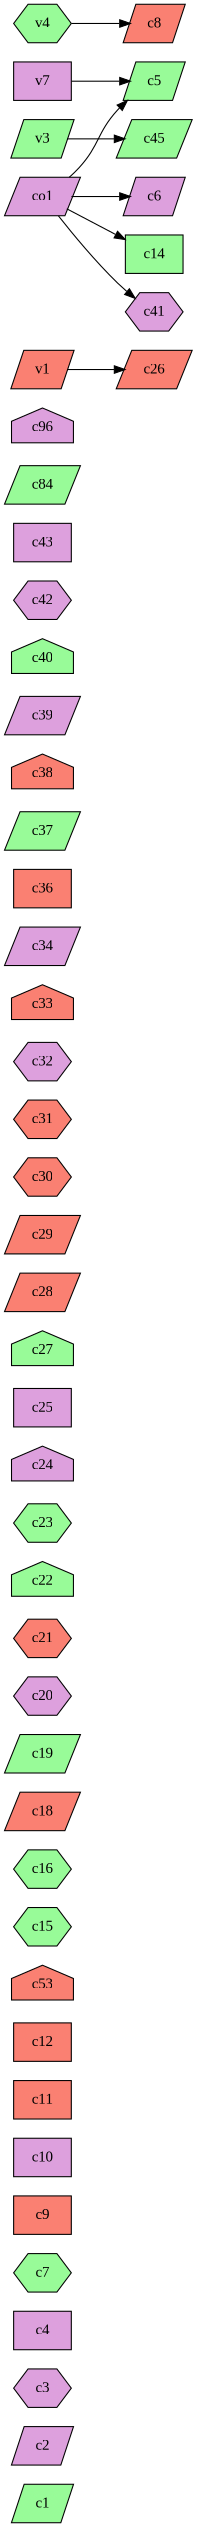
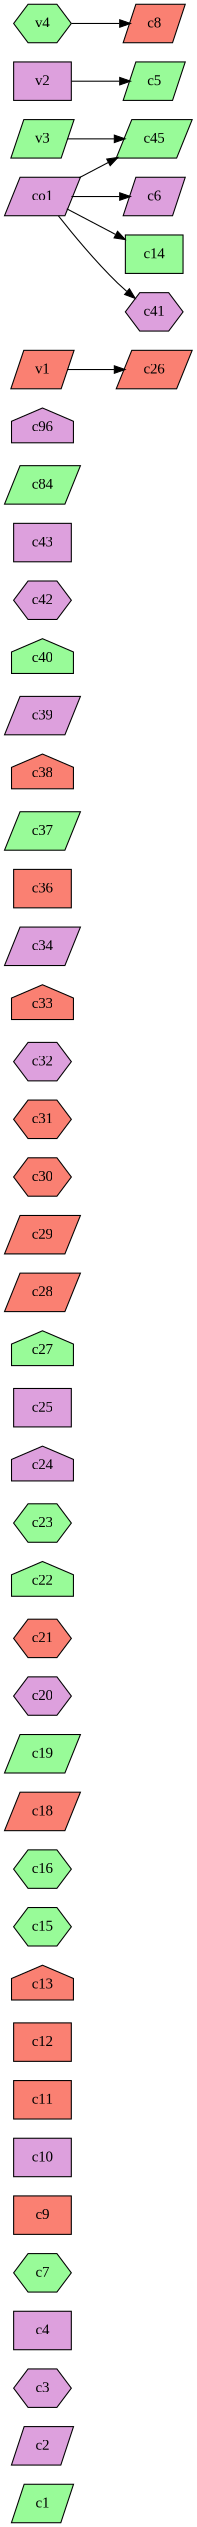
node "v7": label "v7" -> "v2"
edge "co1" -> "c5": now "co1" -> "c45"
node "c53": label "c53" -> "c13"
